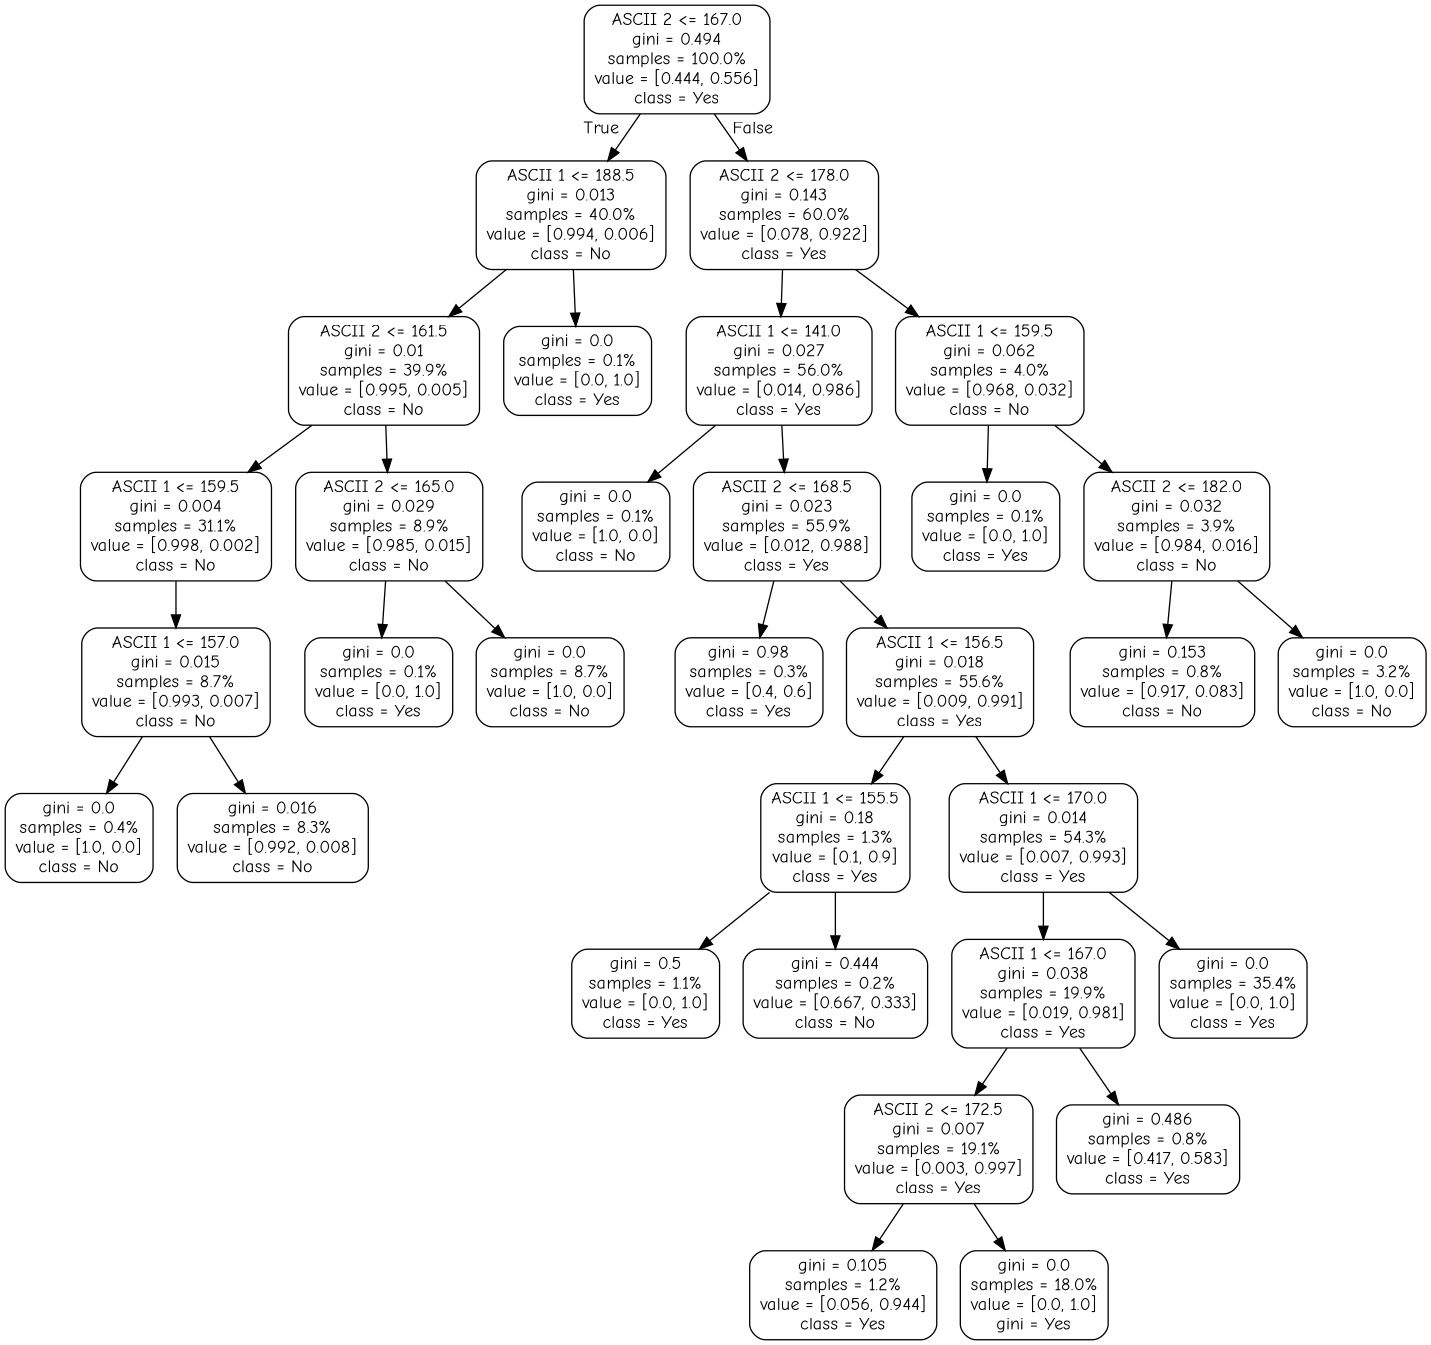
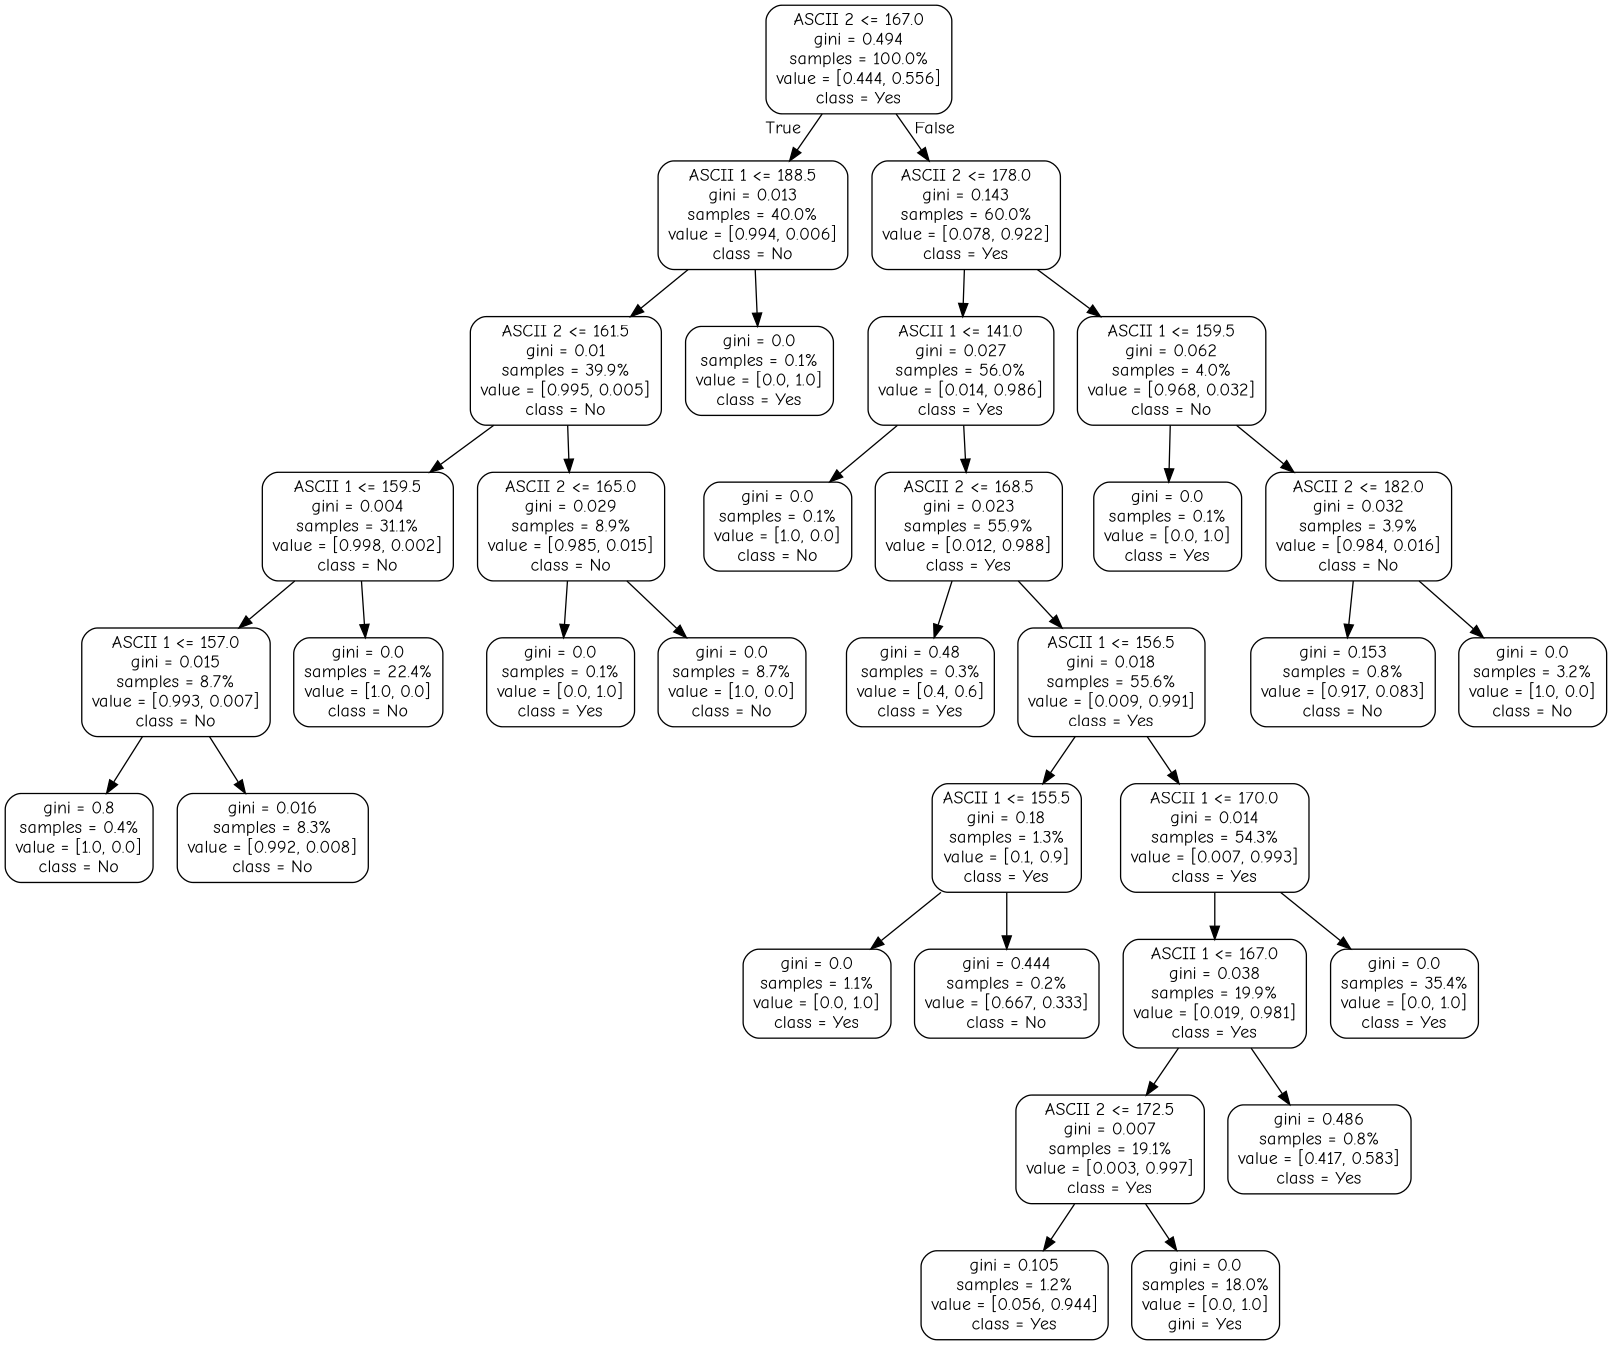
node "gini = 0.0 samples = 22.4% value = [1.0, 0.0] class = No": added
node "gini = 0.98 samples = 0.3% value = [0.4, 0.6] class = Yes": label "gini = 0.98 samples = 0.3% value = [0.4, 0.6] class = Yes" -> "gini = 0.48 samples = 0.3% value = [0.4, 0.6] class = Yes"
node "gini = 0.0 samples = 0.4% value = [1.0, 0.0] class = No": label "gini = 0.0 samples = 0.4% value = [1.0, 0.0] class = No" -> "gini = 0.8 samples = 0.4% value = [1.0, 0.0] class = No"
node "gini = 0.5 samples = 1.1% value = [0.0, 1.0] class = Yes": label "gini = 0.5 samples = 1.1% value = [0.0, 1.0] class = Yes" -> "gini = 0.0 samples = 1.1% value = [0.0, 1.0] class = Yes"
